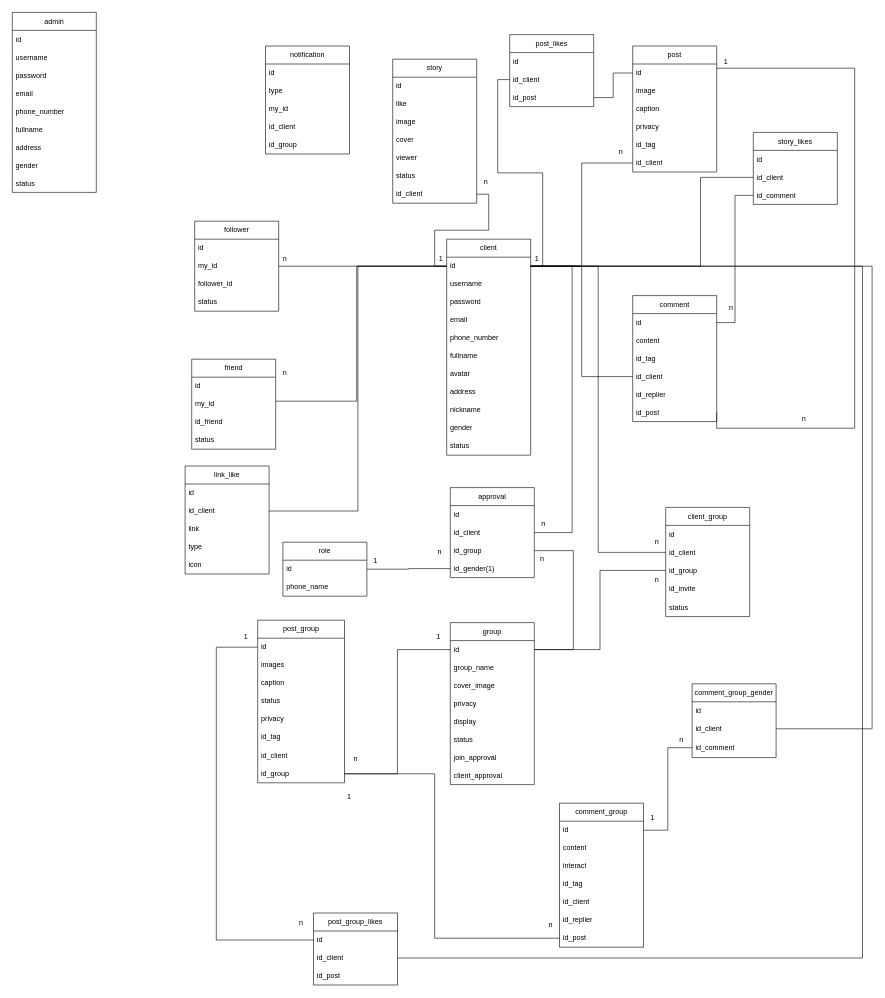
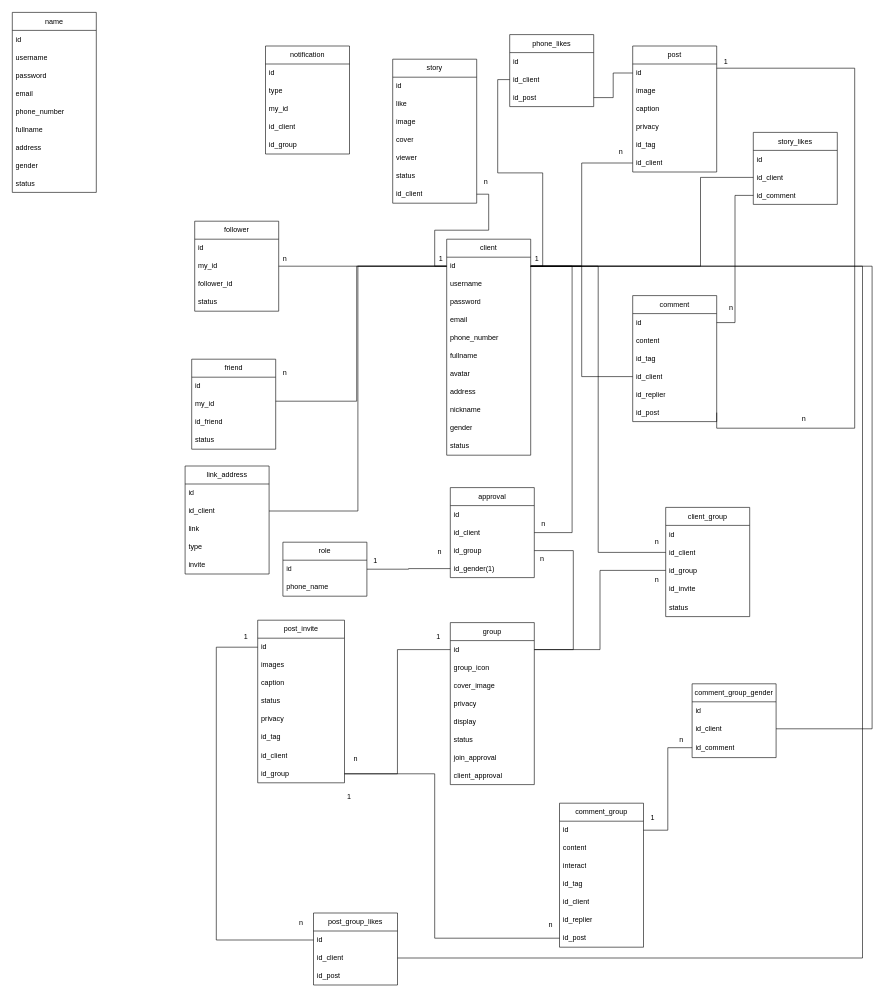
node "admin": label "admin" -> "name"
node "post_likes": label "post_likes" -> "phone_likes"
node "link_like": label "link_like" -> "link_address"
node "icon": label "icon" -> "invite"
node "post_group": label "post_group" -> "post_invite"
node "group_name": label "group_name" -> "group_icon"
